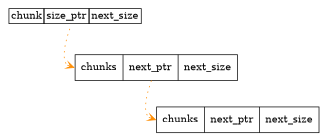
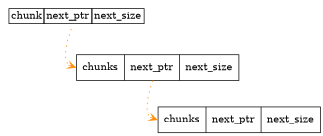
node "chunk": text "size_ptr" -> "next_ptr"
